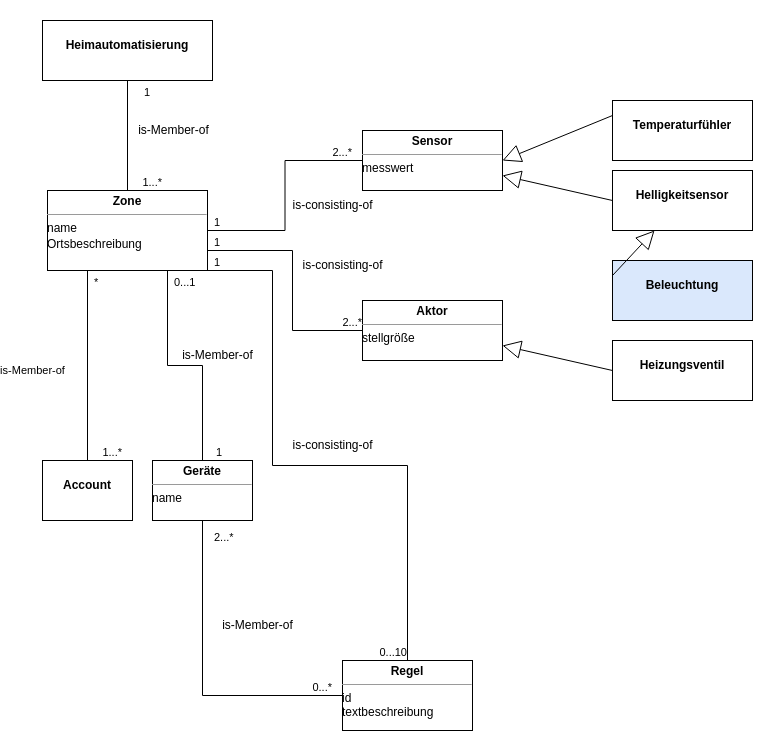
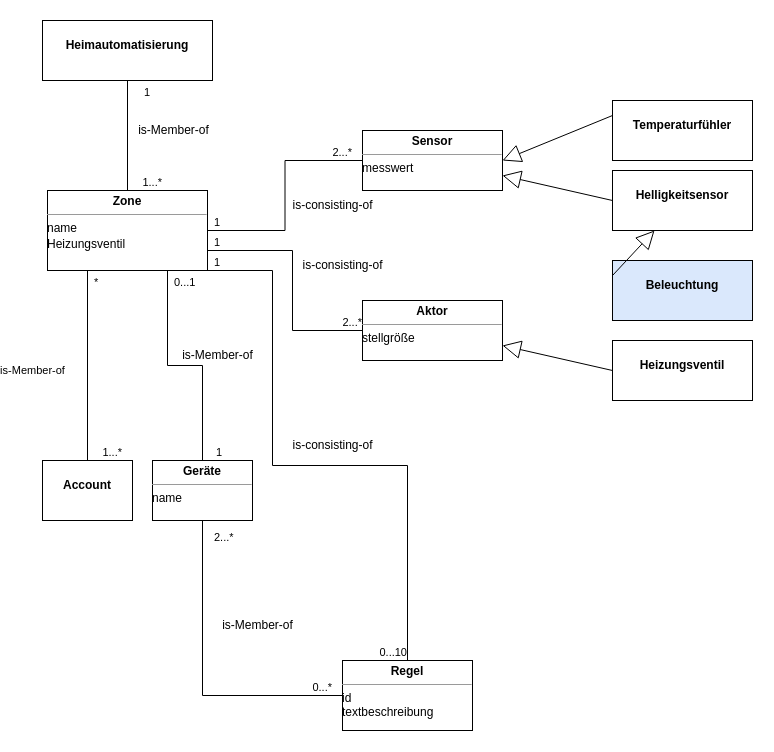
node "Zone name Ortsbeschreibung": label "Zone name Ortsbeschreibung" -> "Zone name Heizungsventil"
